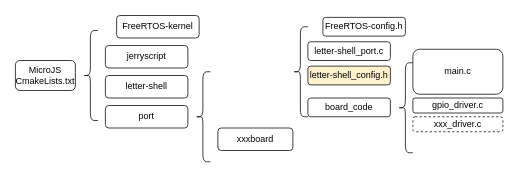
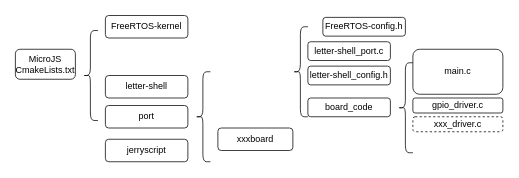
node "FreeRTOS-kernel": moved (158, 27) -> (147, 27)
node "jerryscript": moved (147, 57) -> (147, 150)
node "MicroJS CmakeLists.txt": moved (45, 75) -> (45, 64)
node "letter-shell_config.h": fillcolor #fff2cc -> #ffffff
